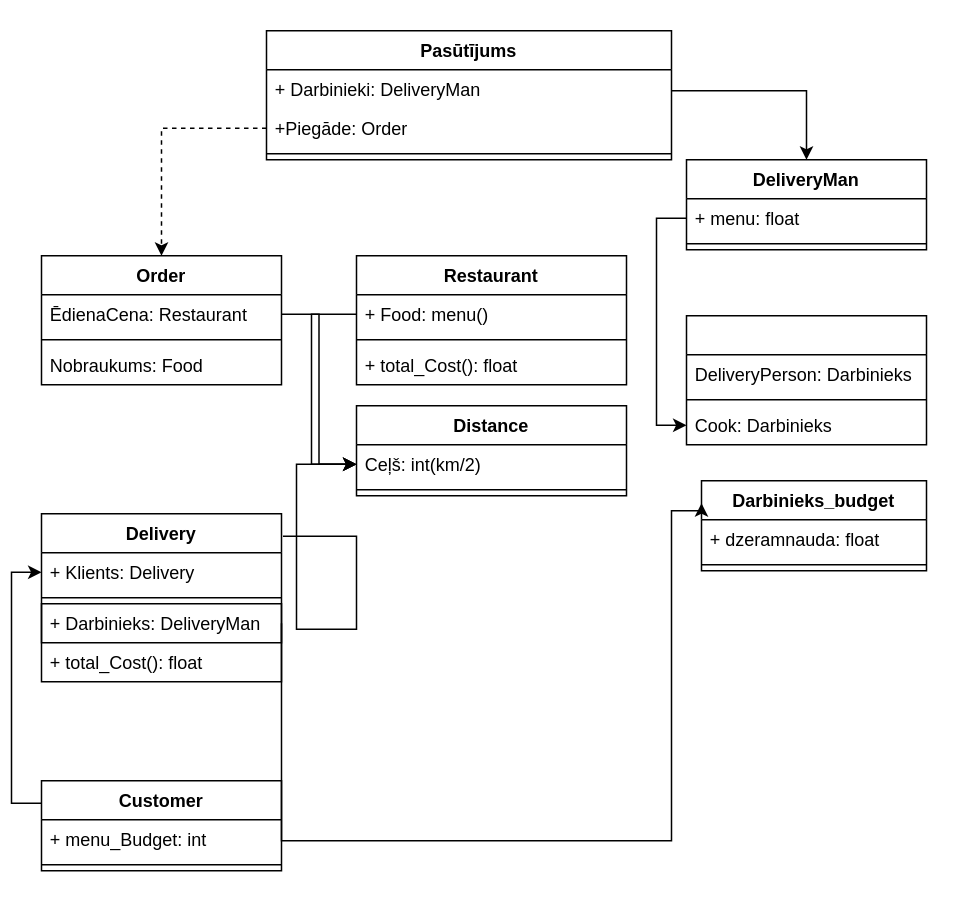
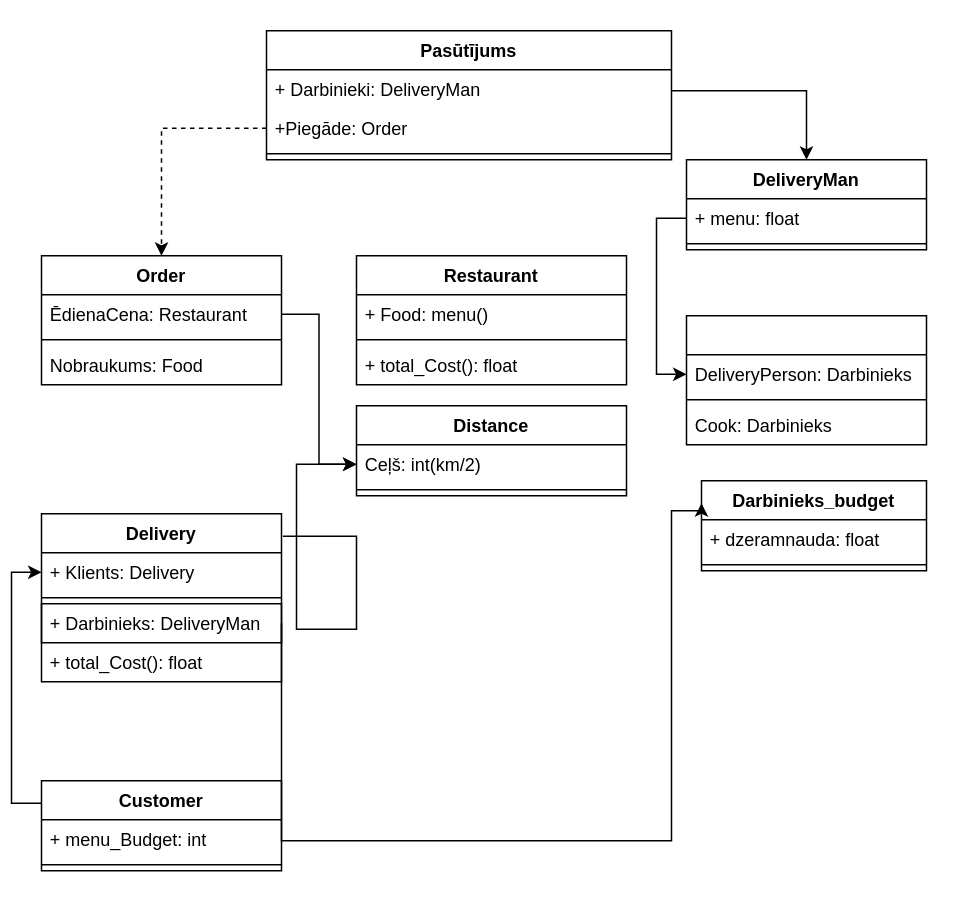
edge "+ menu: float" -> "DeliveryPerson: Darbinieks": added
edge "+ Food: menu()" -> "Ceļš: int(km/2)": removed
edge "+ menu: float" -> "Cook: Darbinieks": removed
